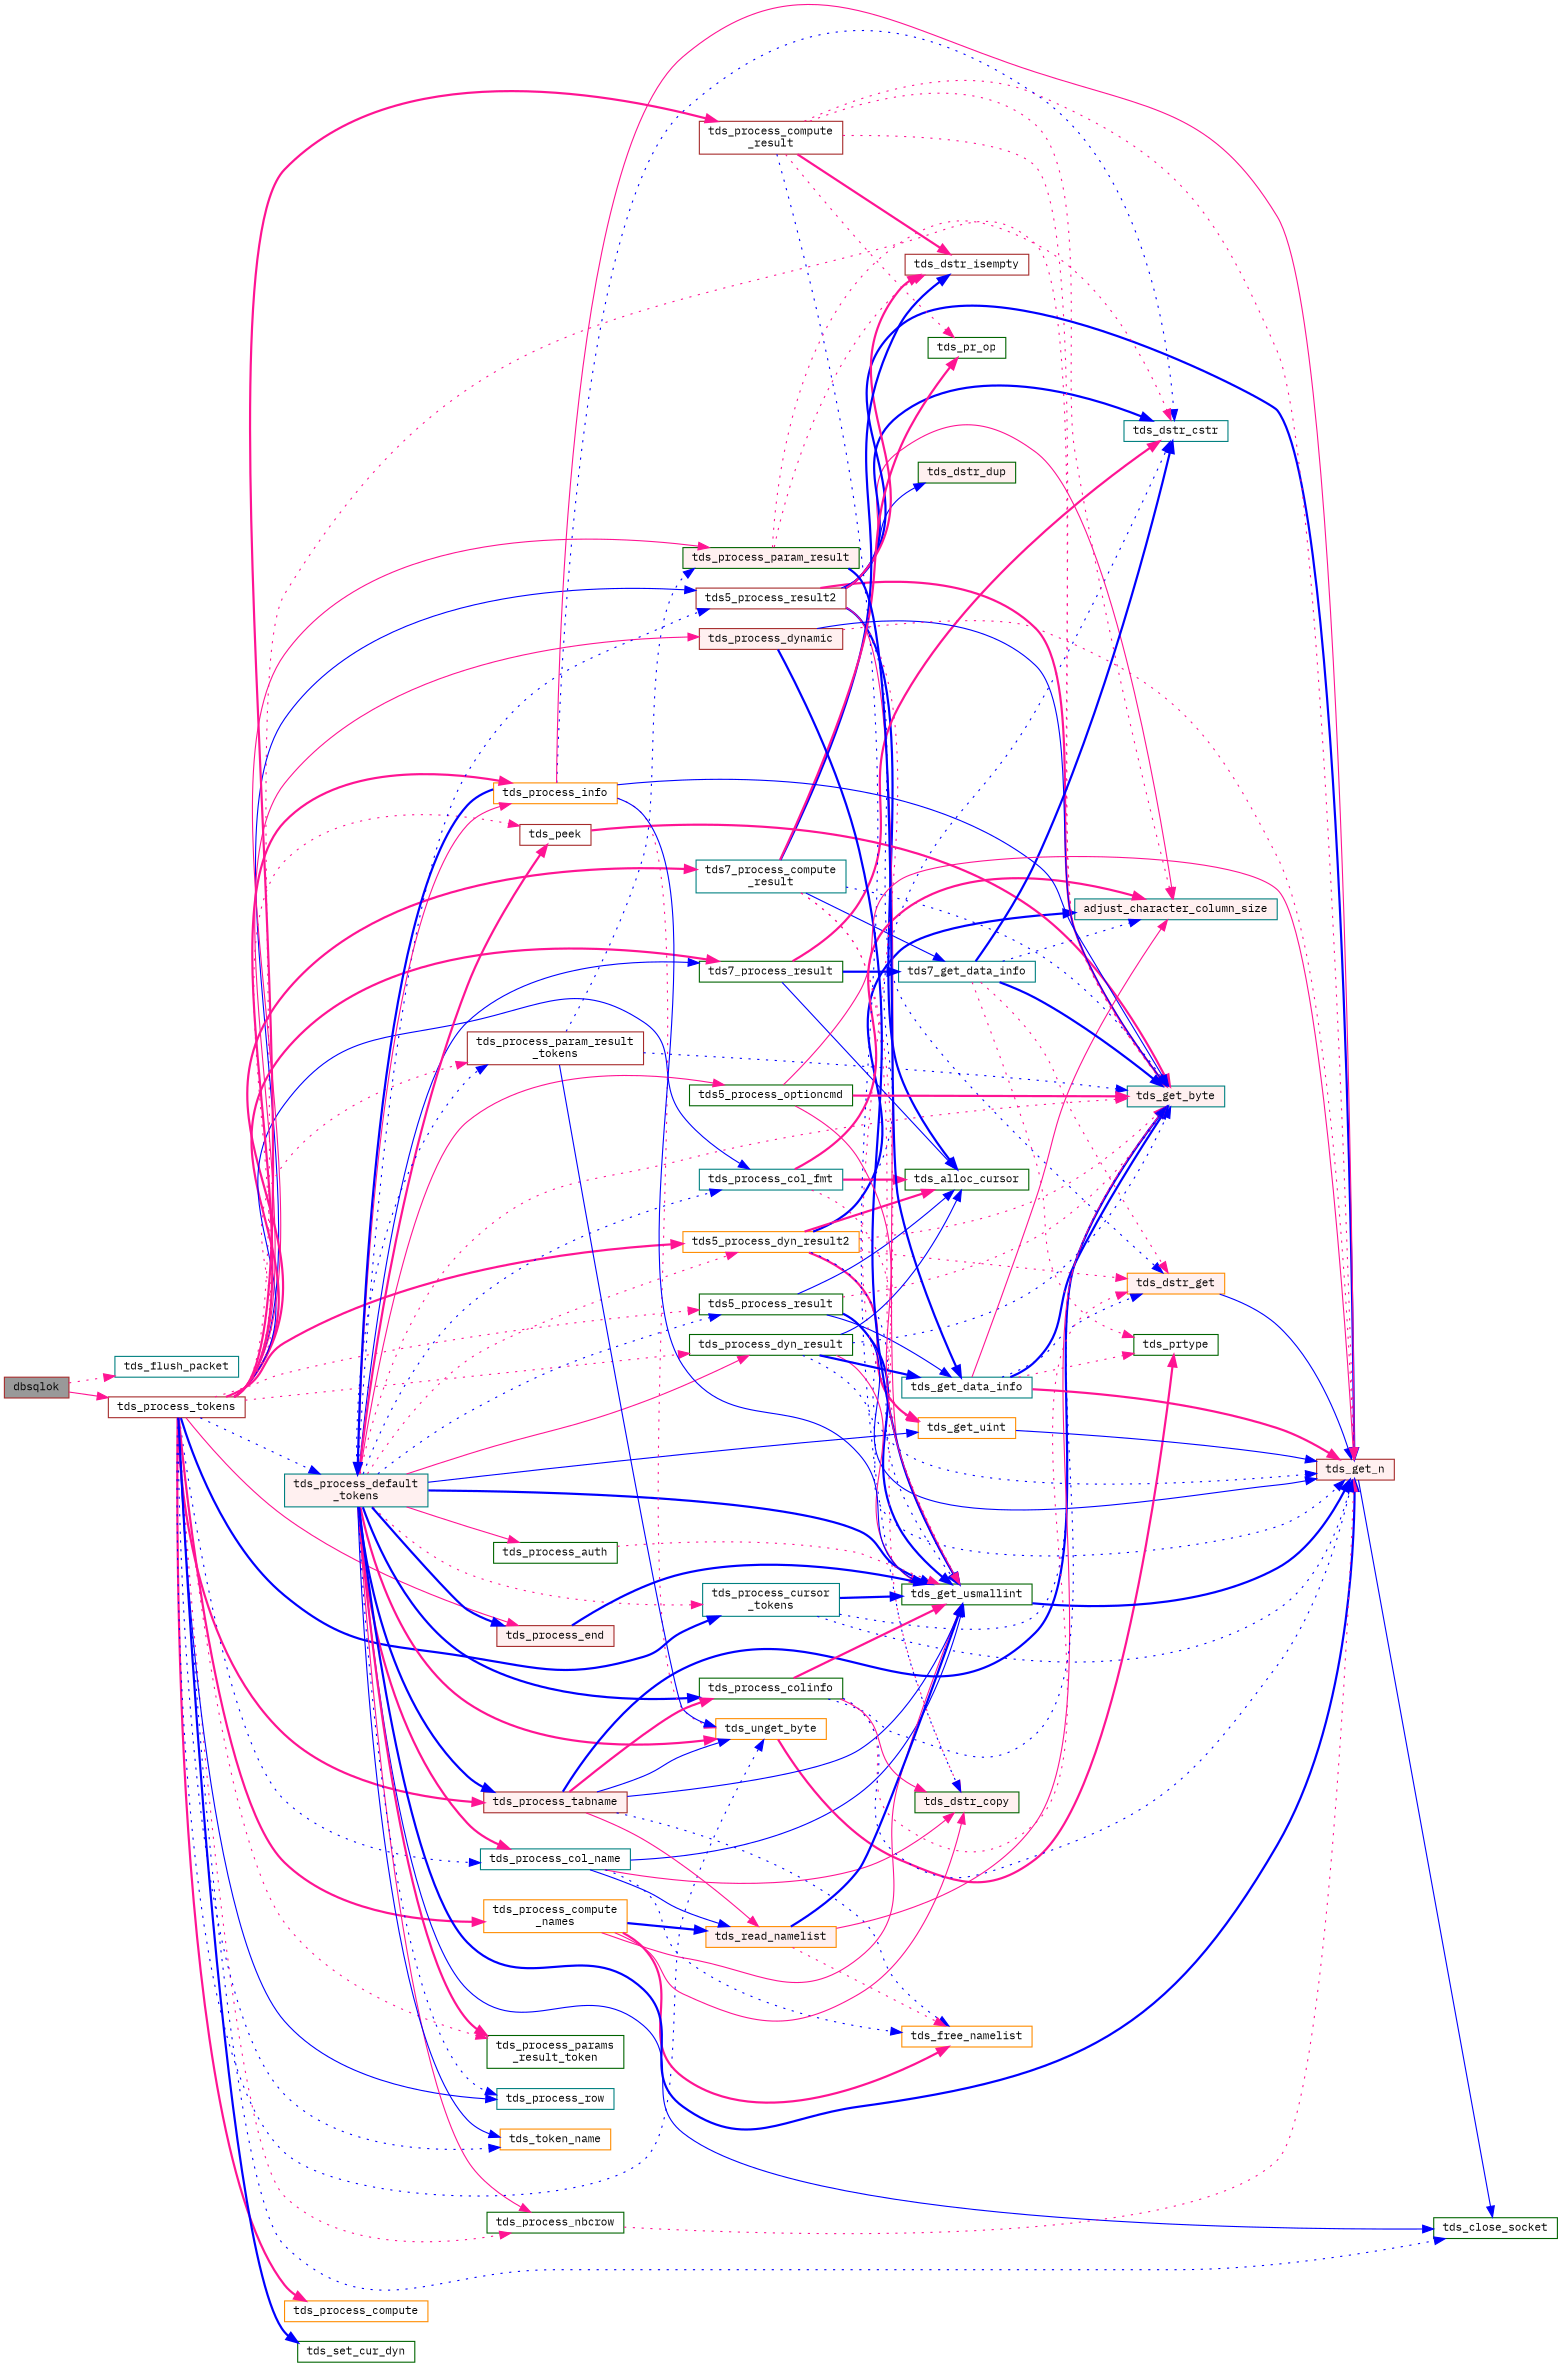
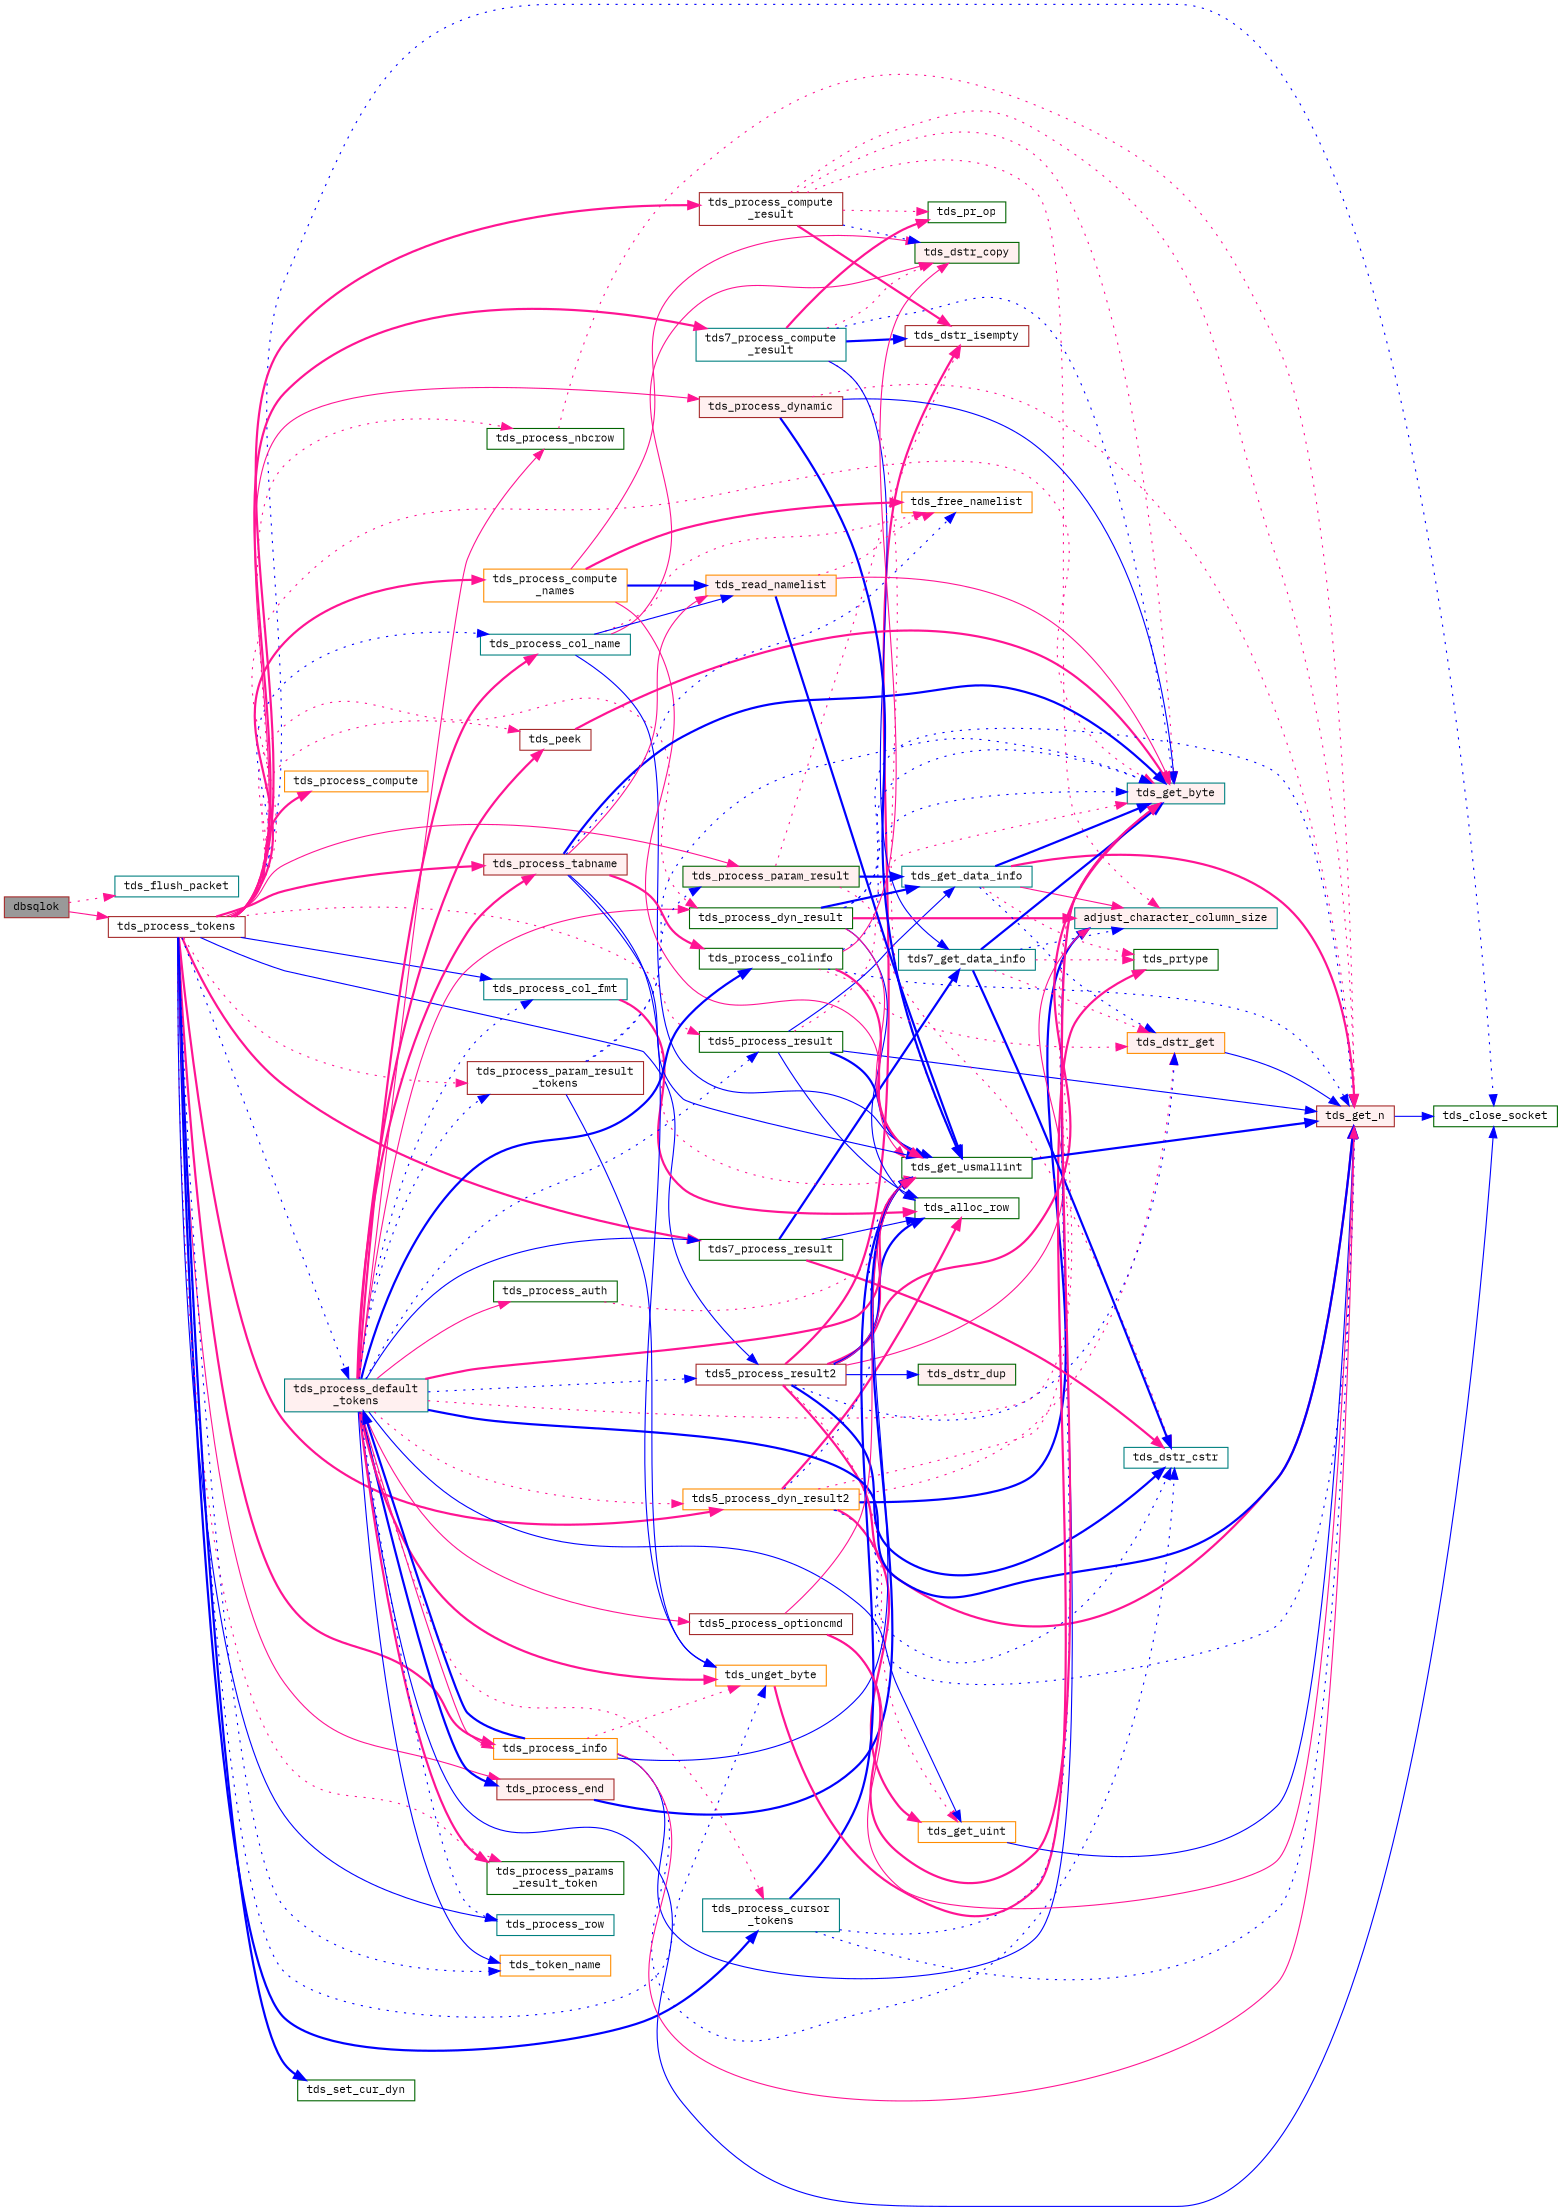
edge "tds5_process_result2" -> "tds_get_n": color blue -> deeppink
edge "tds_process_col_fmt" -> "adjust_character_column_size": now "tds_process_dyn_result" -> "adjust_character_column_size"
node "tds5_process_optioncmd": color darkgreen -> brown
node "tds_alloc_cursor": label "tds_alloc_cursor" -> "tds_alloc_row"
edge "tds_process_default _tokens" -> "tds_get_usmallint": color blue -> deeppink
edge "tds_process_default _tokens" -> "tds_process_tabname": color blue -> deeppink
edge "tds_process_col_name" -> "tds_free_namelist": color blue -> deeppink
